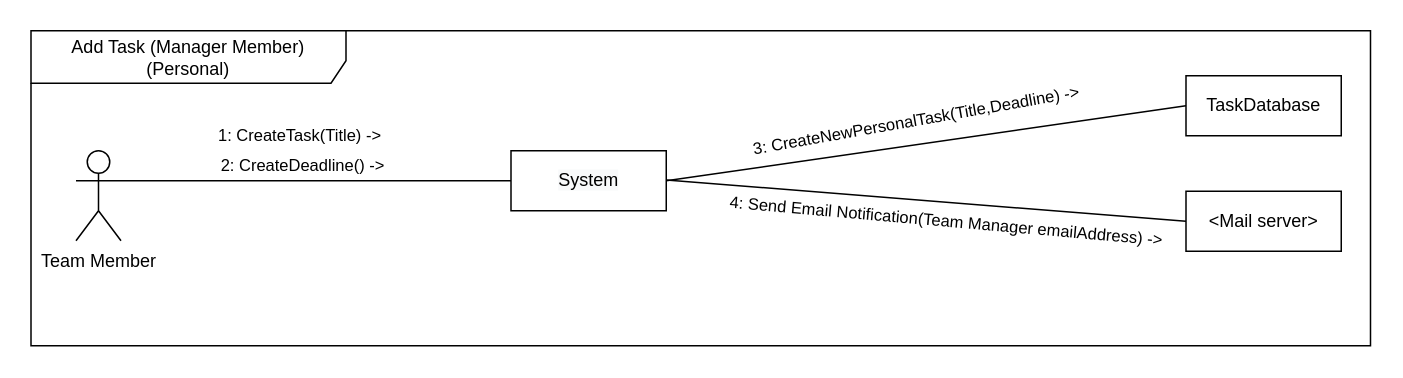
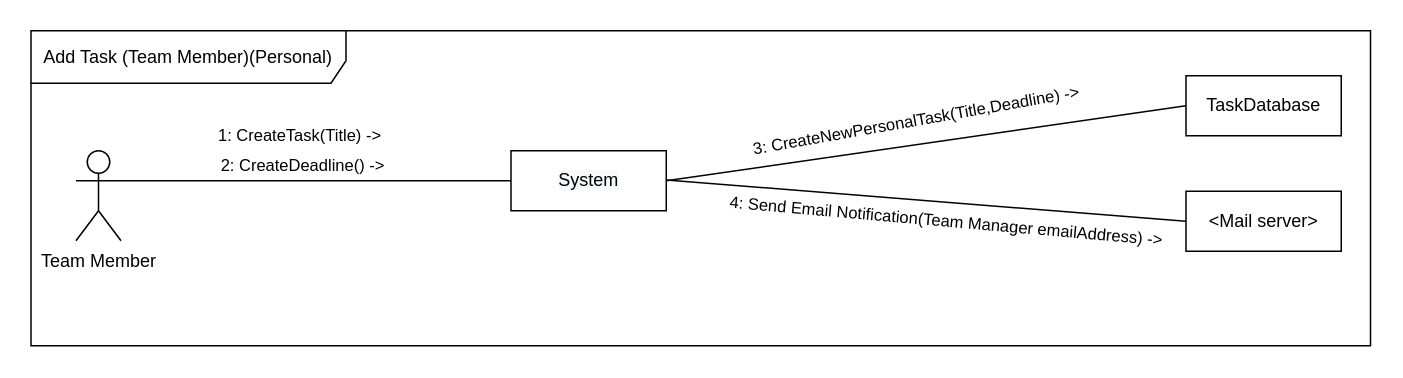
node "Add Task (Manager Member)(Personal)": label "Add Task (Manager Member)(Personal)" -> "Add Task (Team Member)(Personal)"
